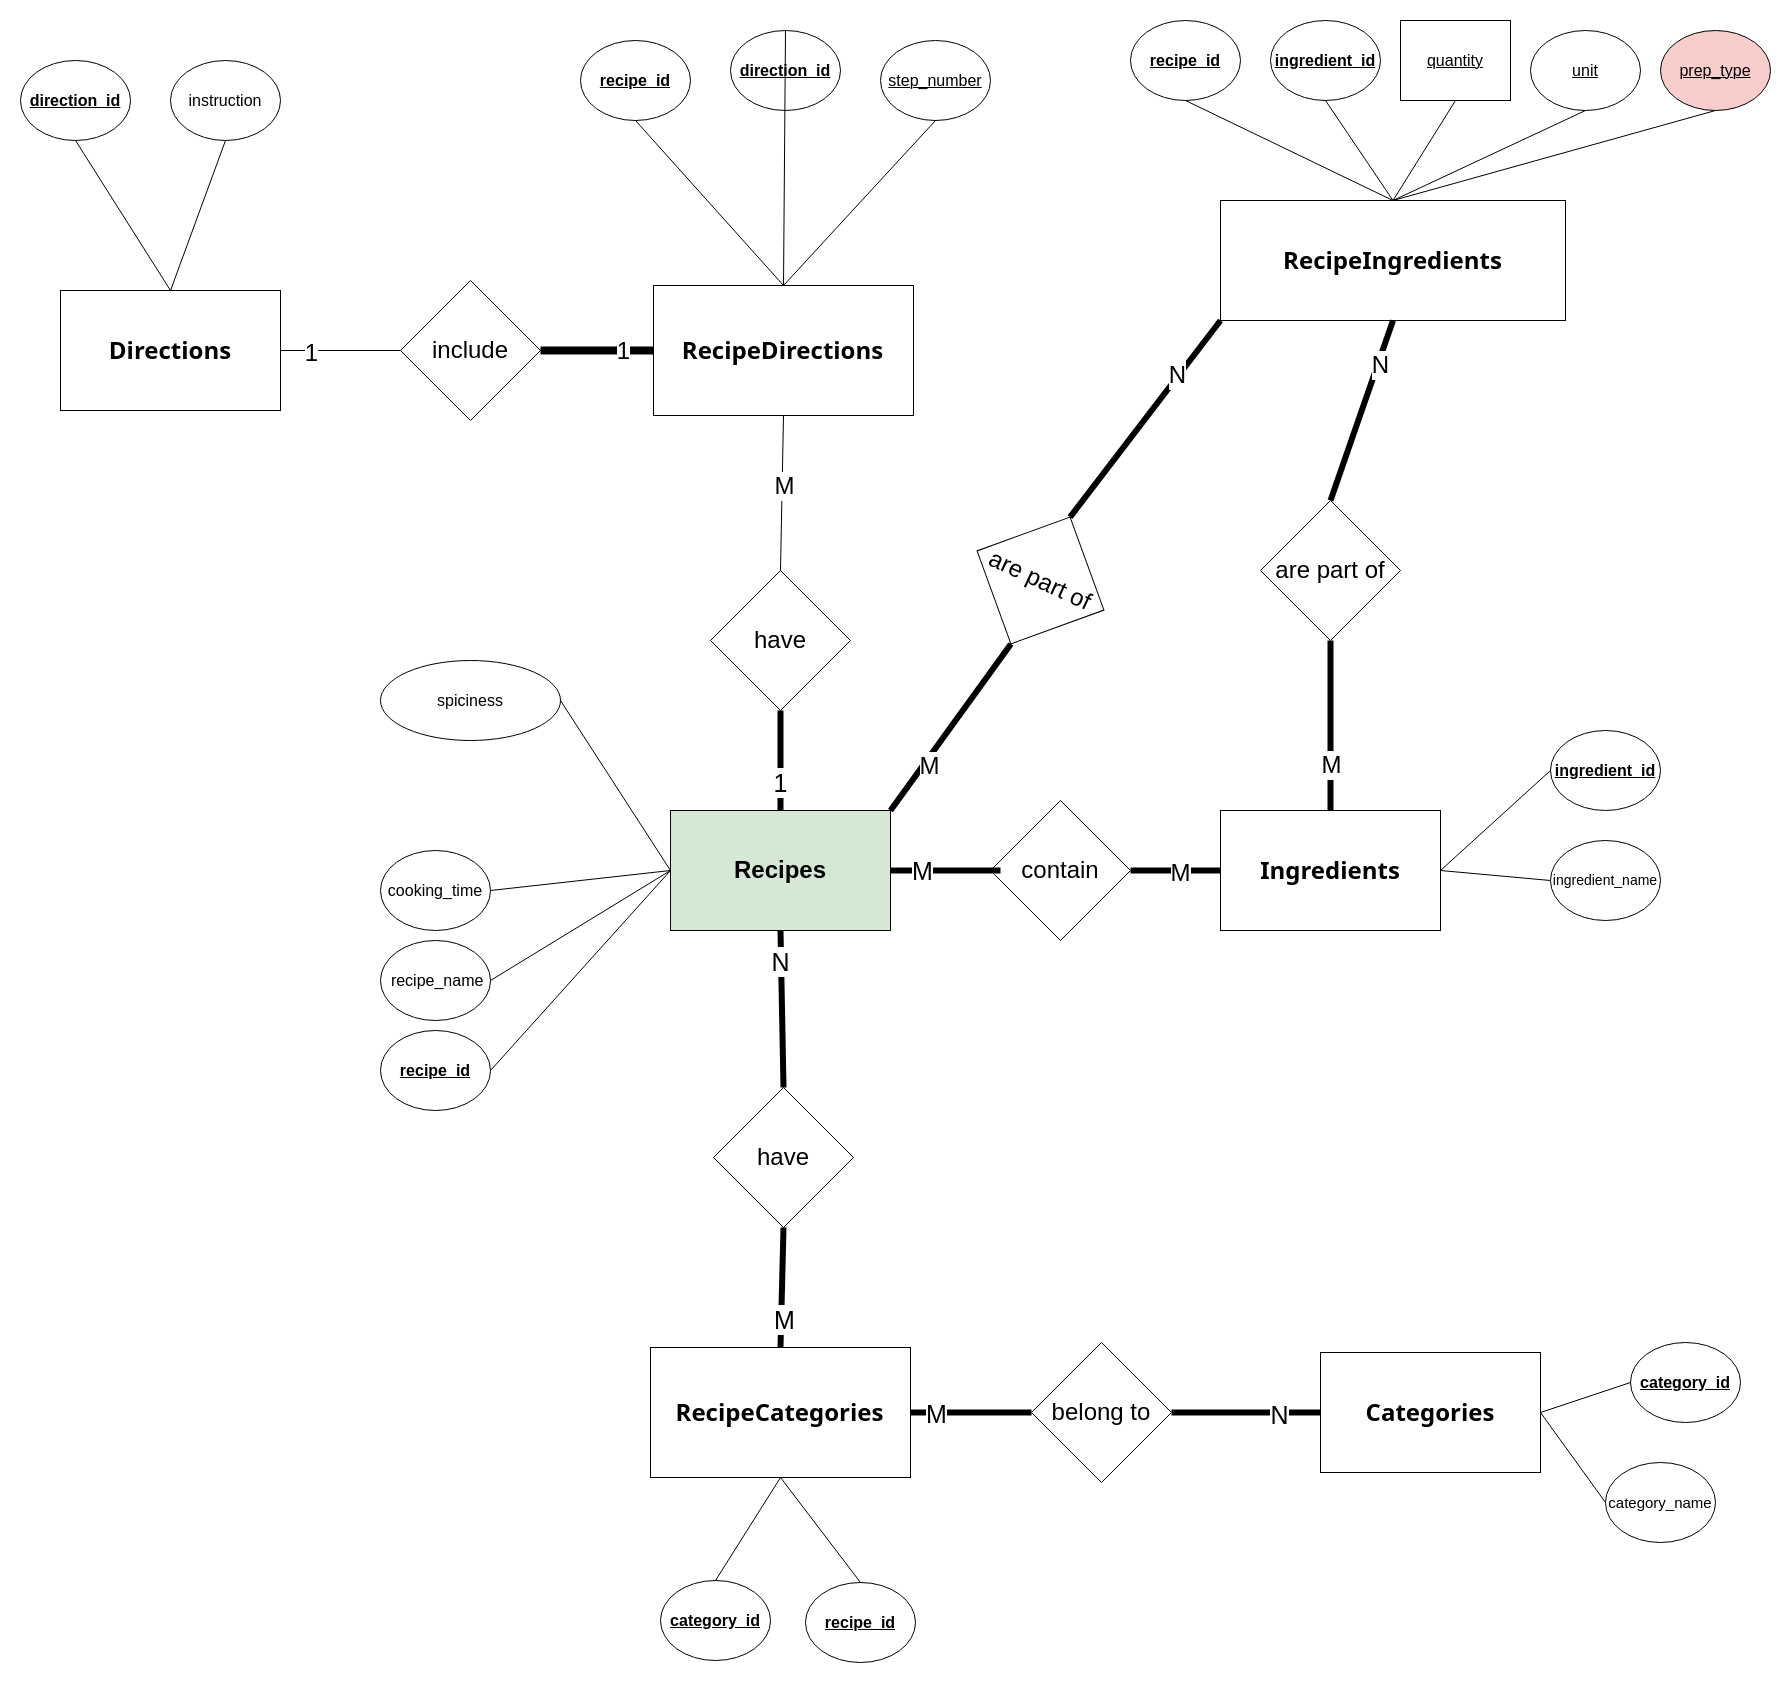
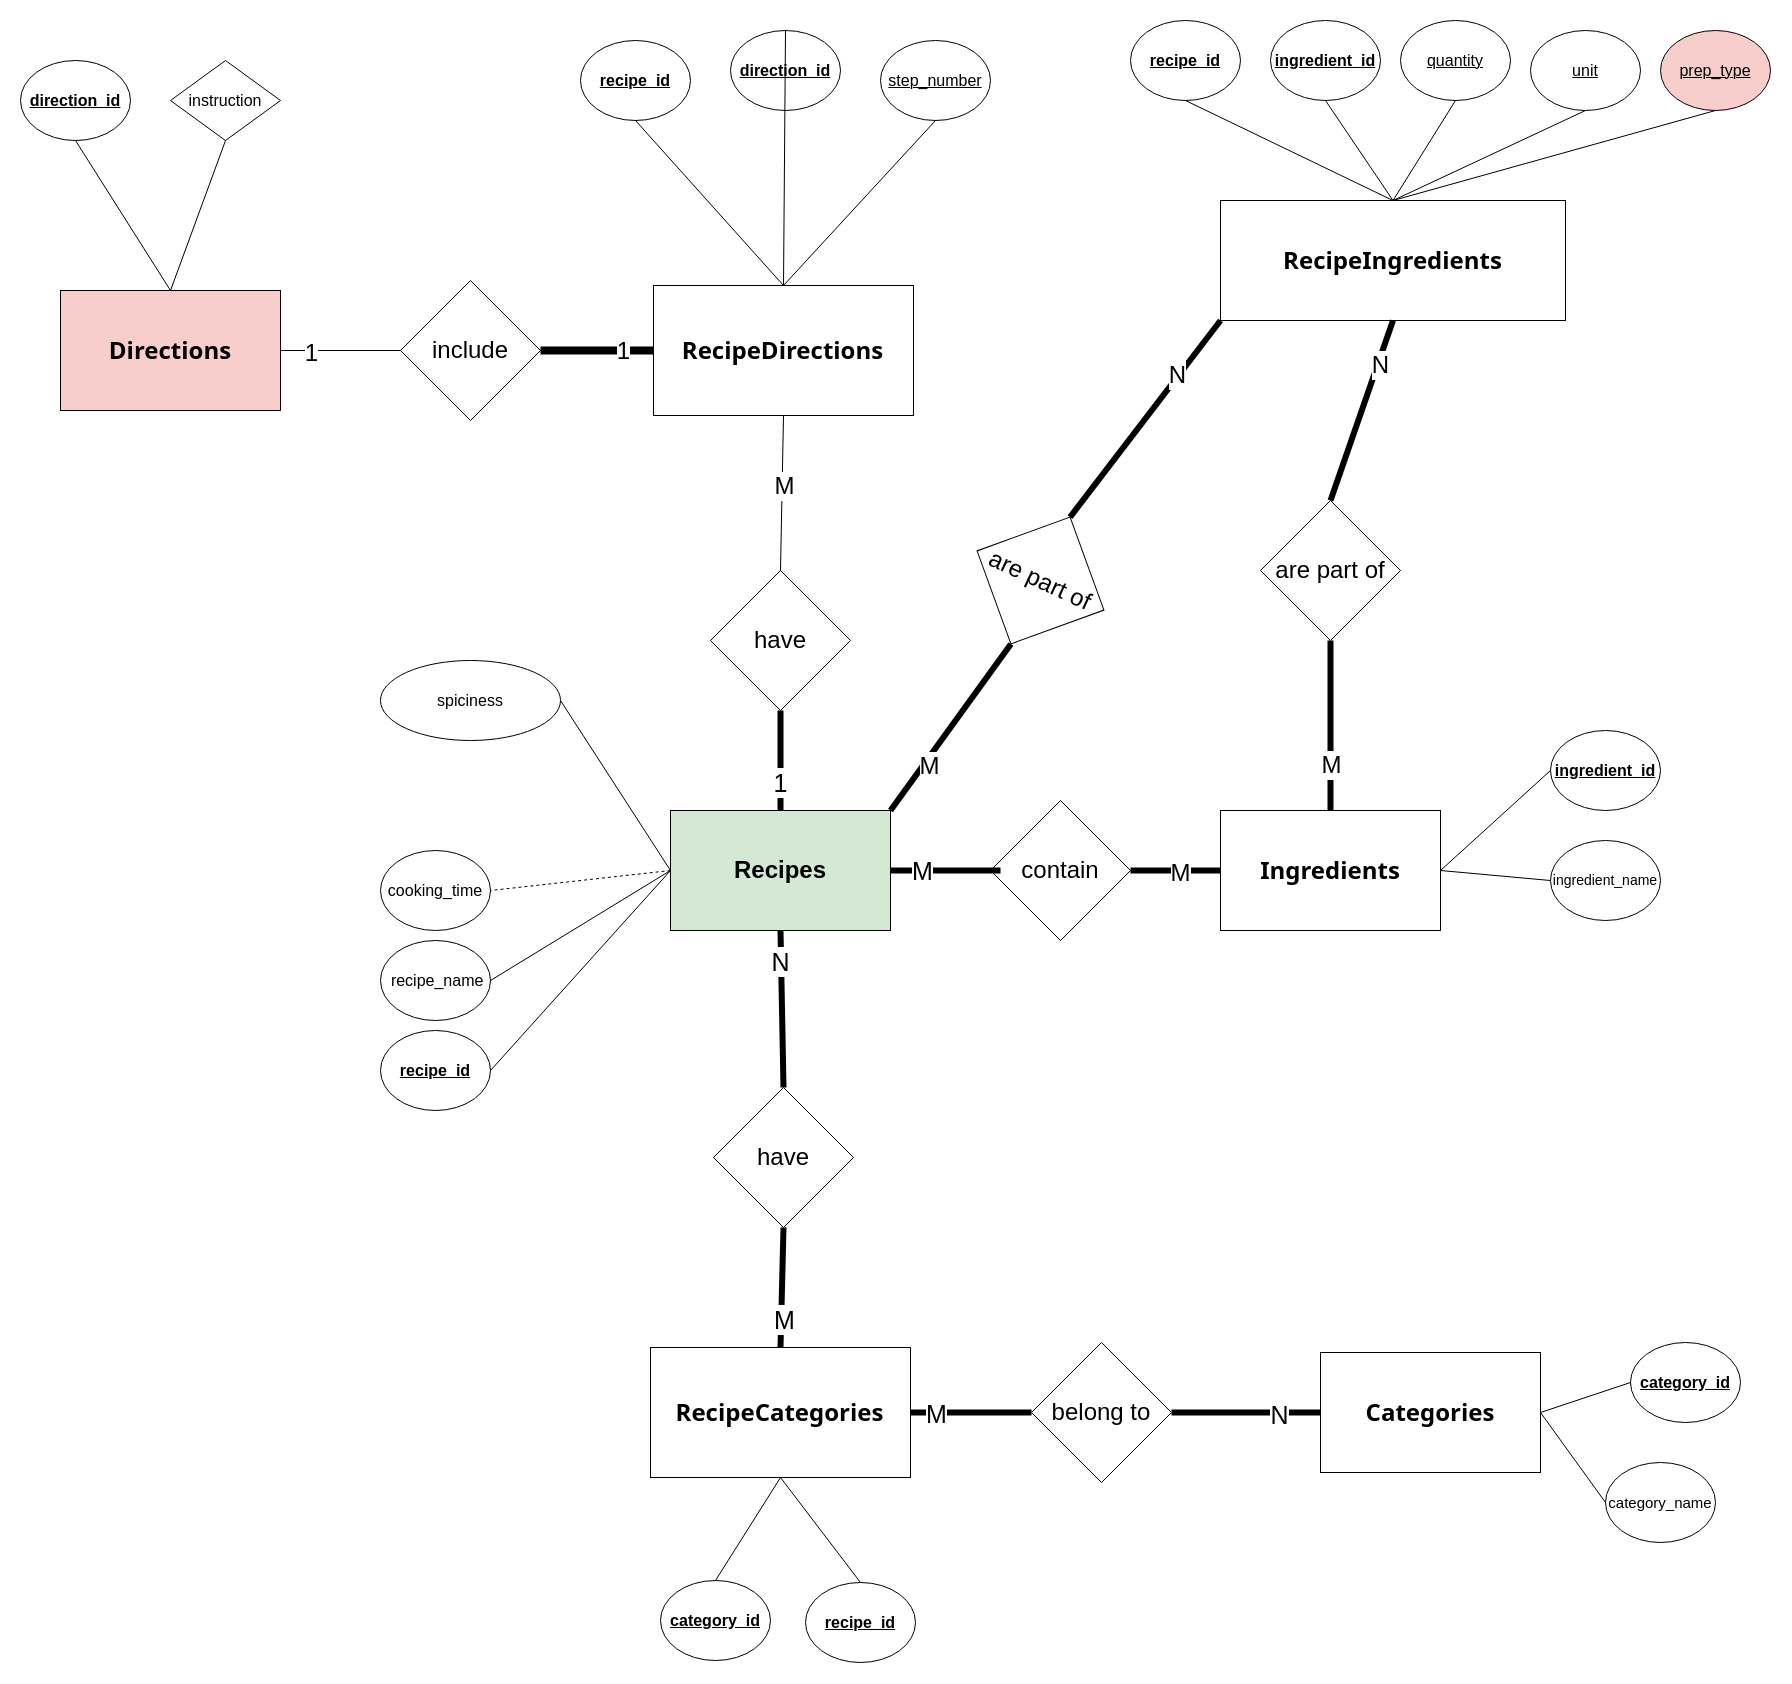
node "quantity": shape rectangle -> ellipse
node "instruction": shape ellipse -> diamond
node "Directions": fillcolor #ffffff -> #f8cecc
edge "Recipes" -- "cooking_time": style solid -> dashed
